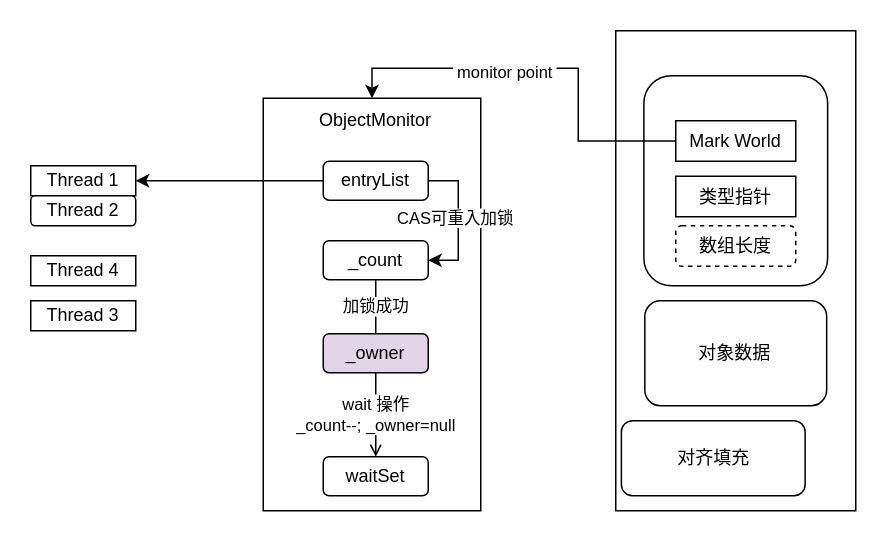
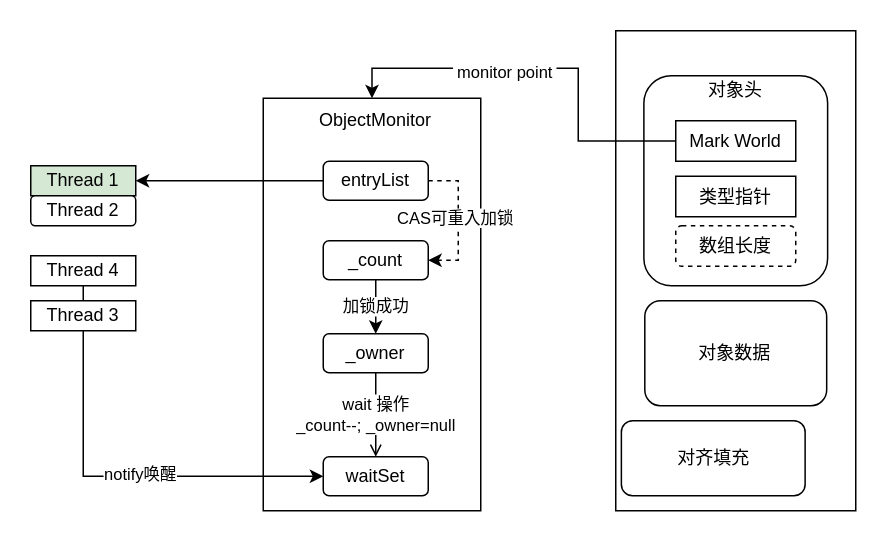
node "对象头": added
node "Thread 1": fillcolor #ffffff -> #d5e8d4
edge "entryList" -> "_count": style solid -> dashed
edge "_count" -- "_owner": arrowhead none -> classic
node "_owner": fillcolor #e1d5e7 -> #ffffff
edge "Thread 4" -> "waitSet": added, label "notify唤醒"
